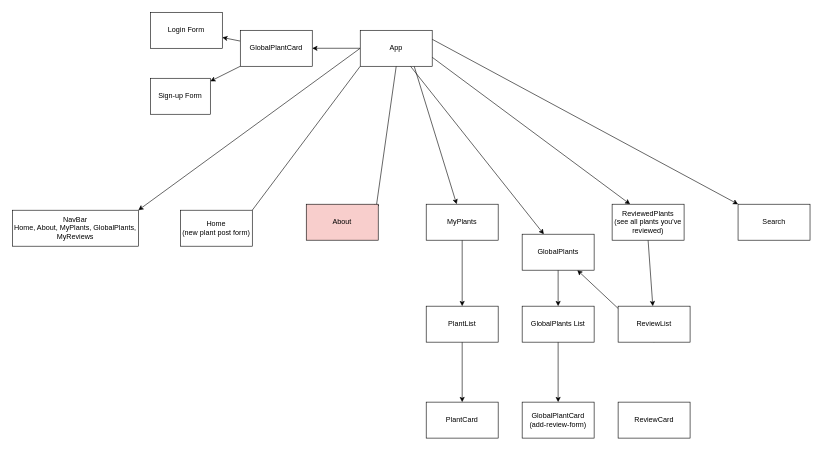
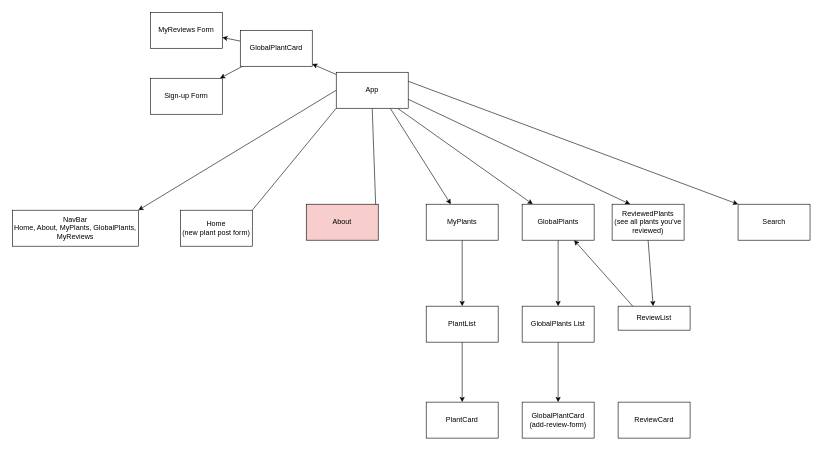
node "Login Form": label "Login Form" -> "MyReviews Form"
node "App": moved (396, 48) -> (372, 90)
node "Sign-up Form": size 60x36 -> 72x36
node "GlobalPlants": moved (558, 252) -> (558, 222)
node "ReviewList": size 72x36 -> 72x24
